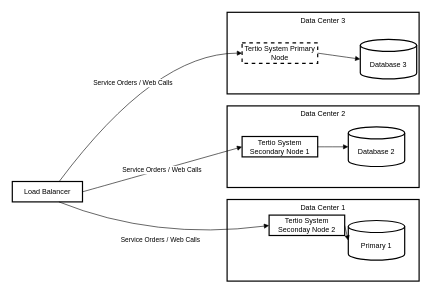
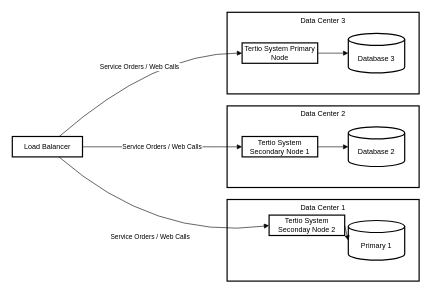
node "Tertio System Primary Node": style dashed -> solid
node "Database 3": moved (389, 59) -> (377, 53)
node "Load Balancer": moved (47, 192) -> (47, 147)
